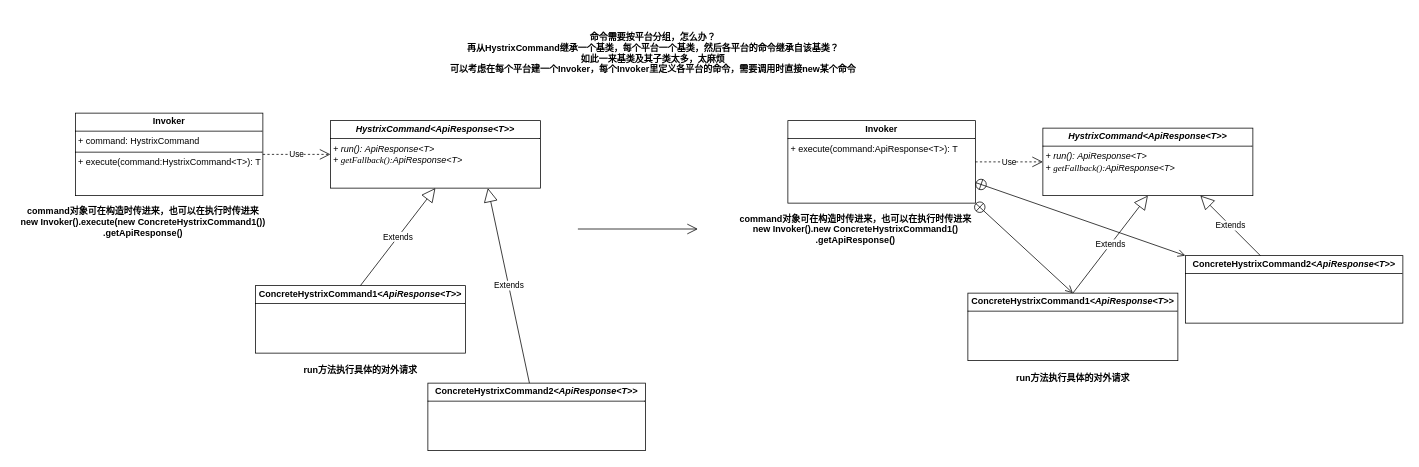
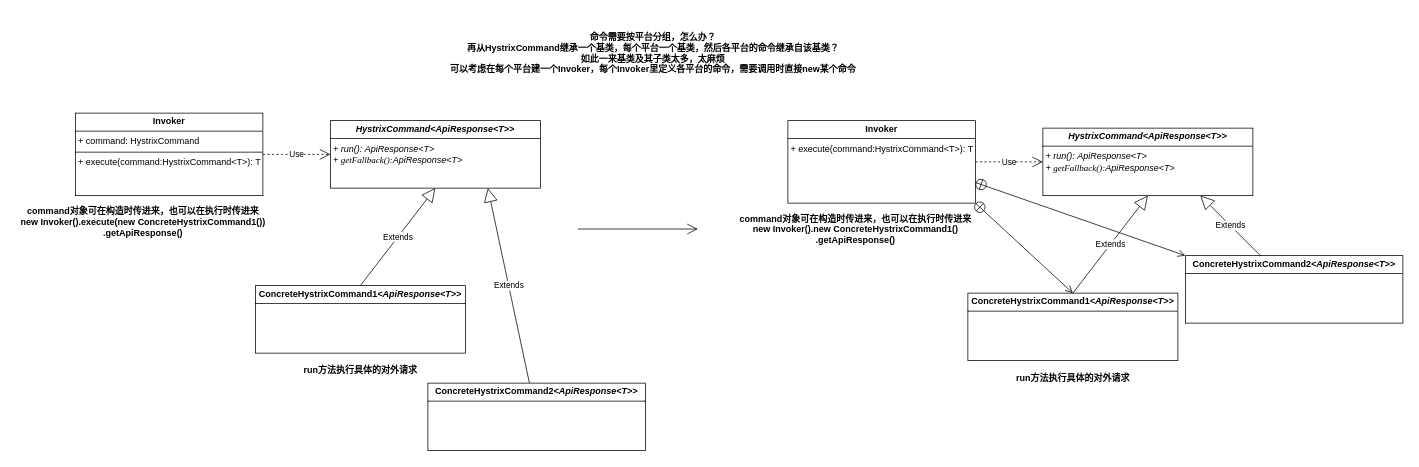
node "Invoker + execute(command:ApiResponse<T>): T": label "Invoker + execute(command:ApiResponse<T>): T" -> "Invoker + execute(command:HystrixCommand<T>): T"
